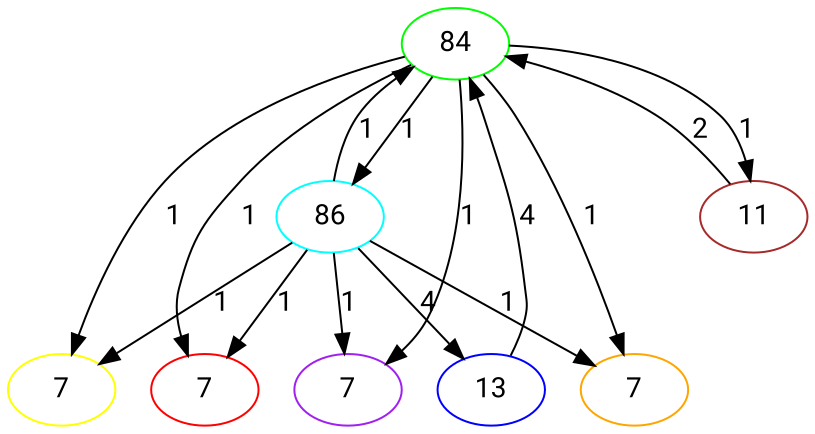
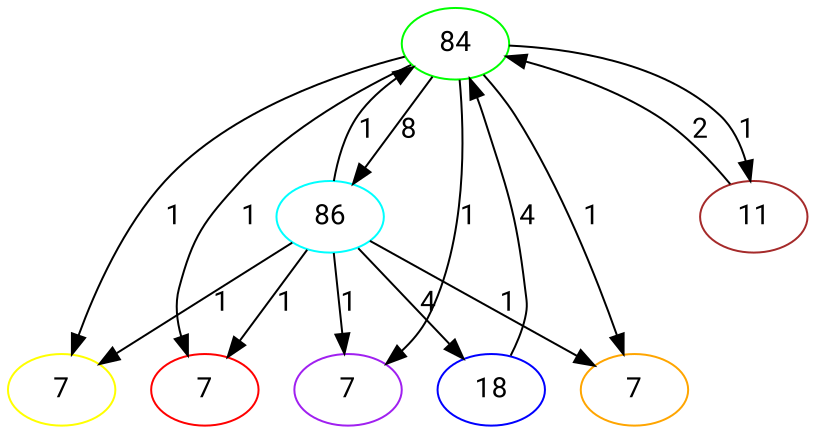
edge "84" -> "86": label "1" -> "8"
node "13": label "13" -> "18"
